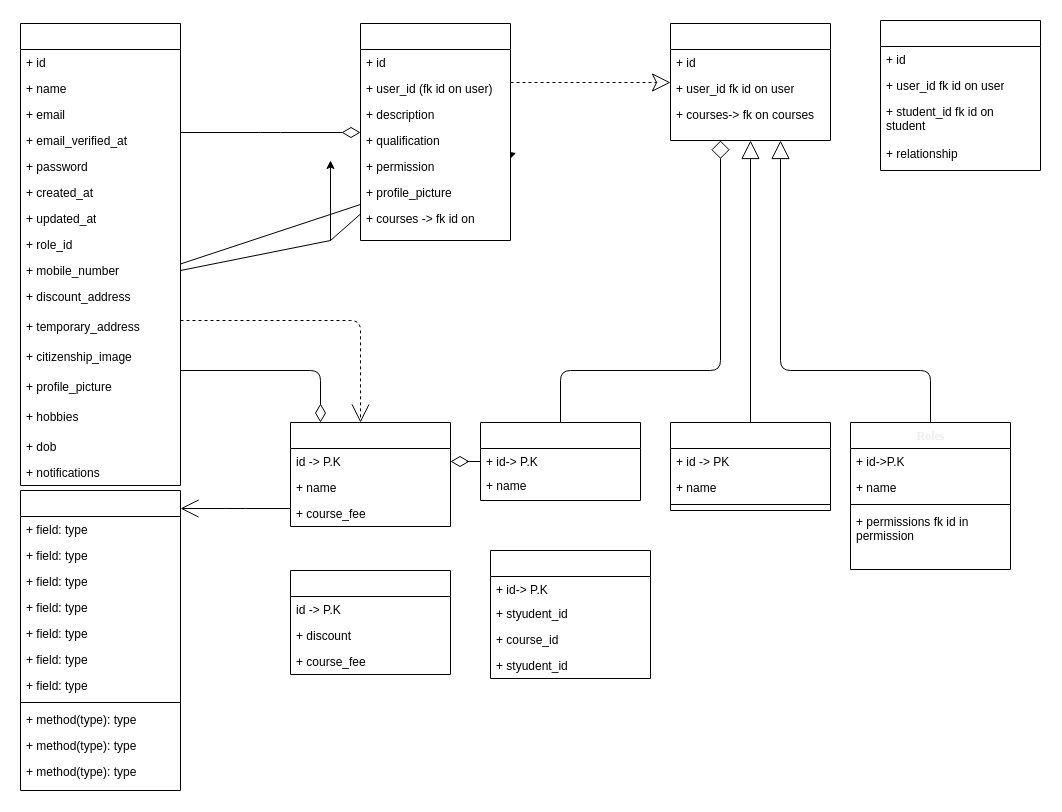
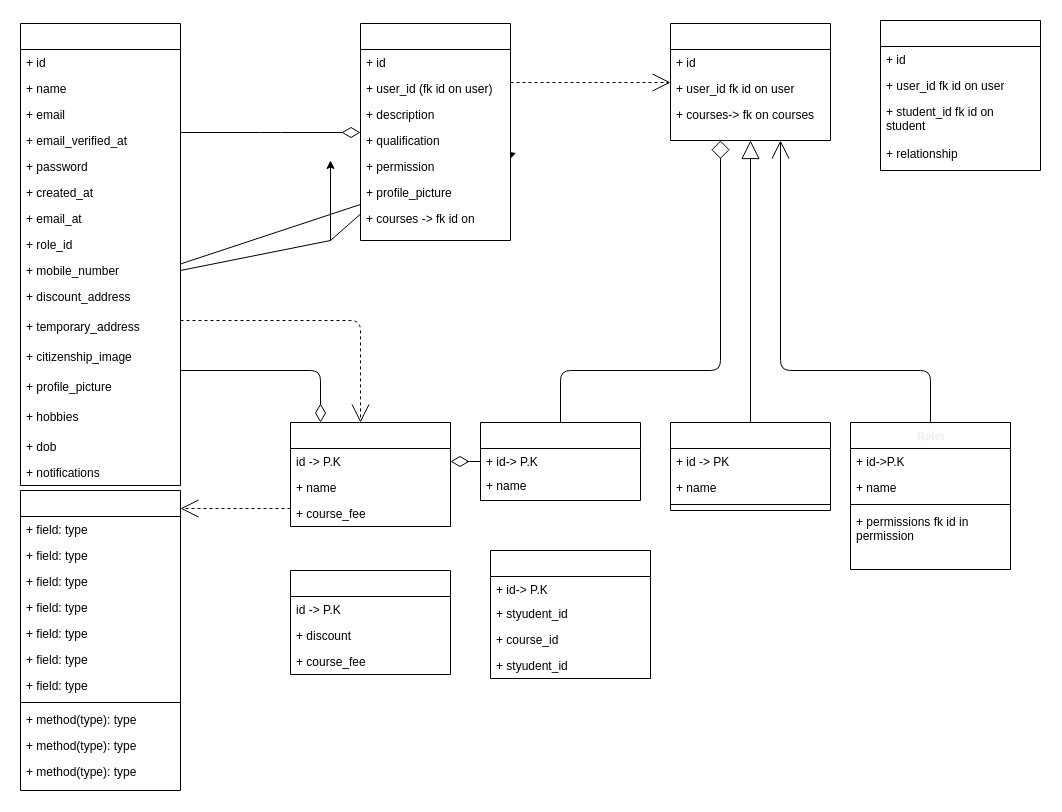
edge "Instructor" -> "Students": arrowhead classic -> open
edge "Roles" -> "Students": arrowhead block -> open
node "+ updated_at": label "+ updated_at" -> "+ email_at"
edge "Courses" -> "Promo": style solid -> dashed
